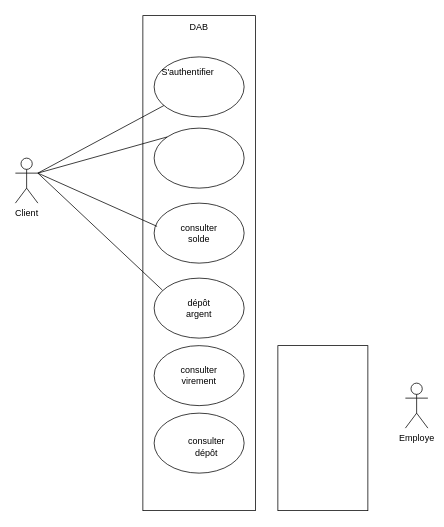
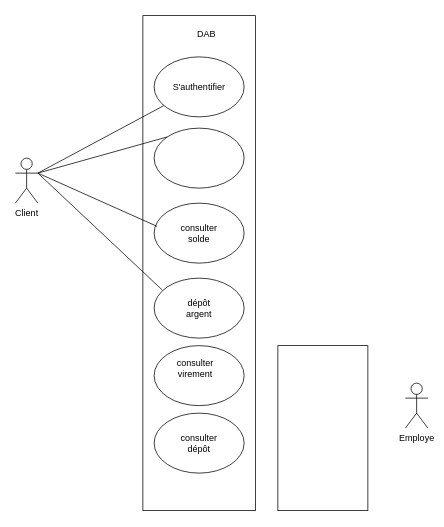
node "DAB": moved (199, 27) -> (207, 34)
node "S'authentifier": moved (188, 72) -> (199, 87)
node "consulter virement": moved (199, 375) -> (195, 368)
node "consulter dépôt": moved (207, 447) -> (199, 443)
